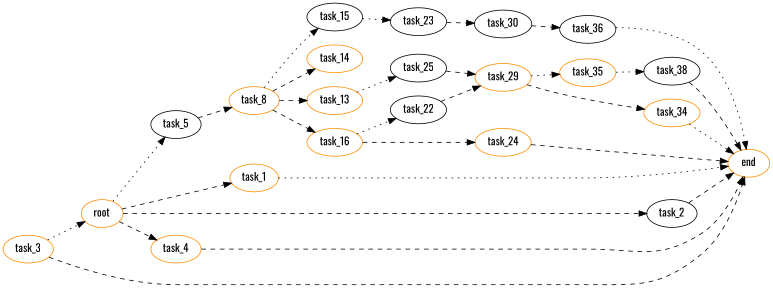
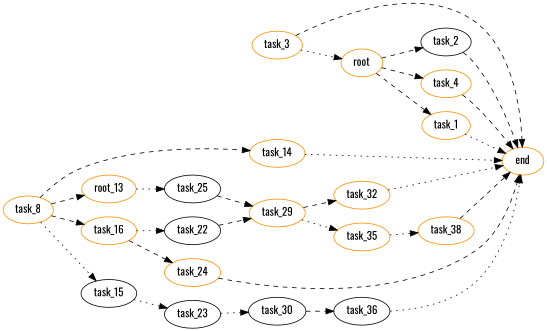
edge "task_23" -> "task_30": style dashed -> dotted
node "task_38": color black -> darkorange
node "task_13": label "task_13" -> "root_13"
node "task_34": label "task_34" -> "task_32"
node "task_5": removed
edge "task_14" -> "end": added
